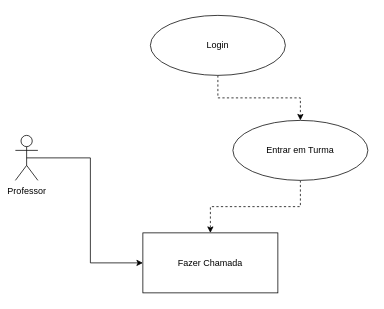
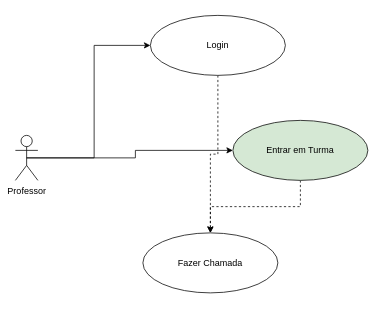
edge "Professor" -> "Login": added
edge "Login" -> "Entrar em Turma": now "Login" -> "Fazer Chamada"
node "Entrar em Turma": fillcolor #ffffff -> #d5e8d4
edge "Professor" -> "Fazer Chamada": now "Professor" -> "Entrar em Turma"
node "Fazer Chamada": shape rectangle -> ellipse
